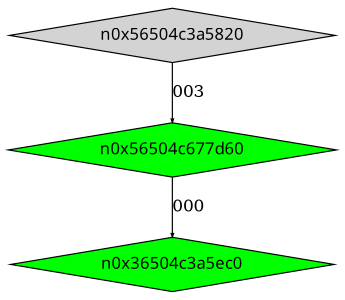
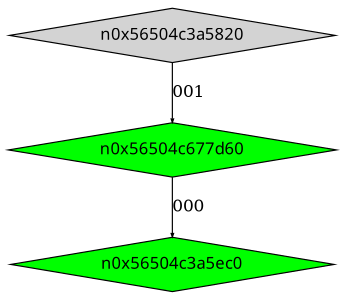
edge "n0x56504c3a5820" -> "n0x56504c677d60": label "003" -> "001"
node "n0x36504c3a5ec0": label "n0x36504c3a5ec0" -> "n0x56504c3a5ec0"
